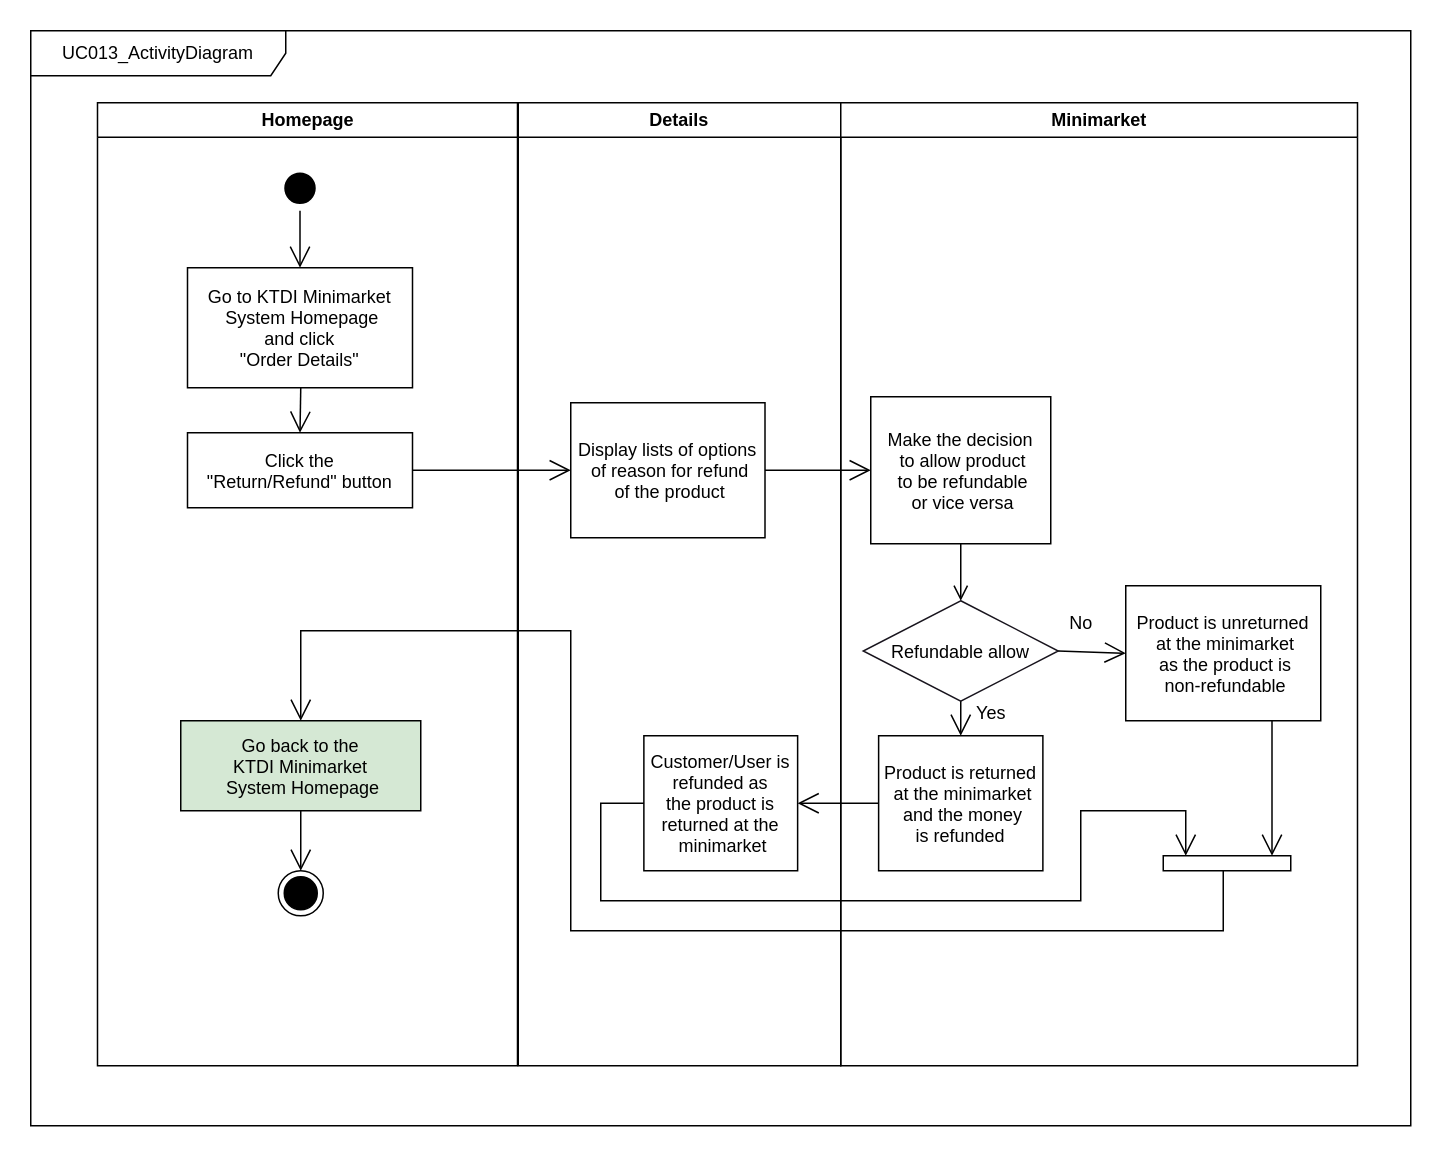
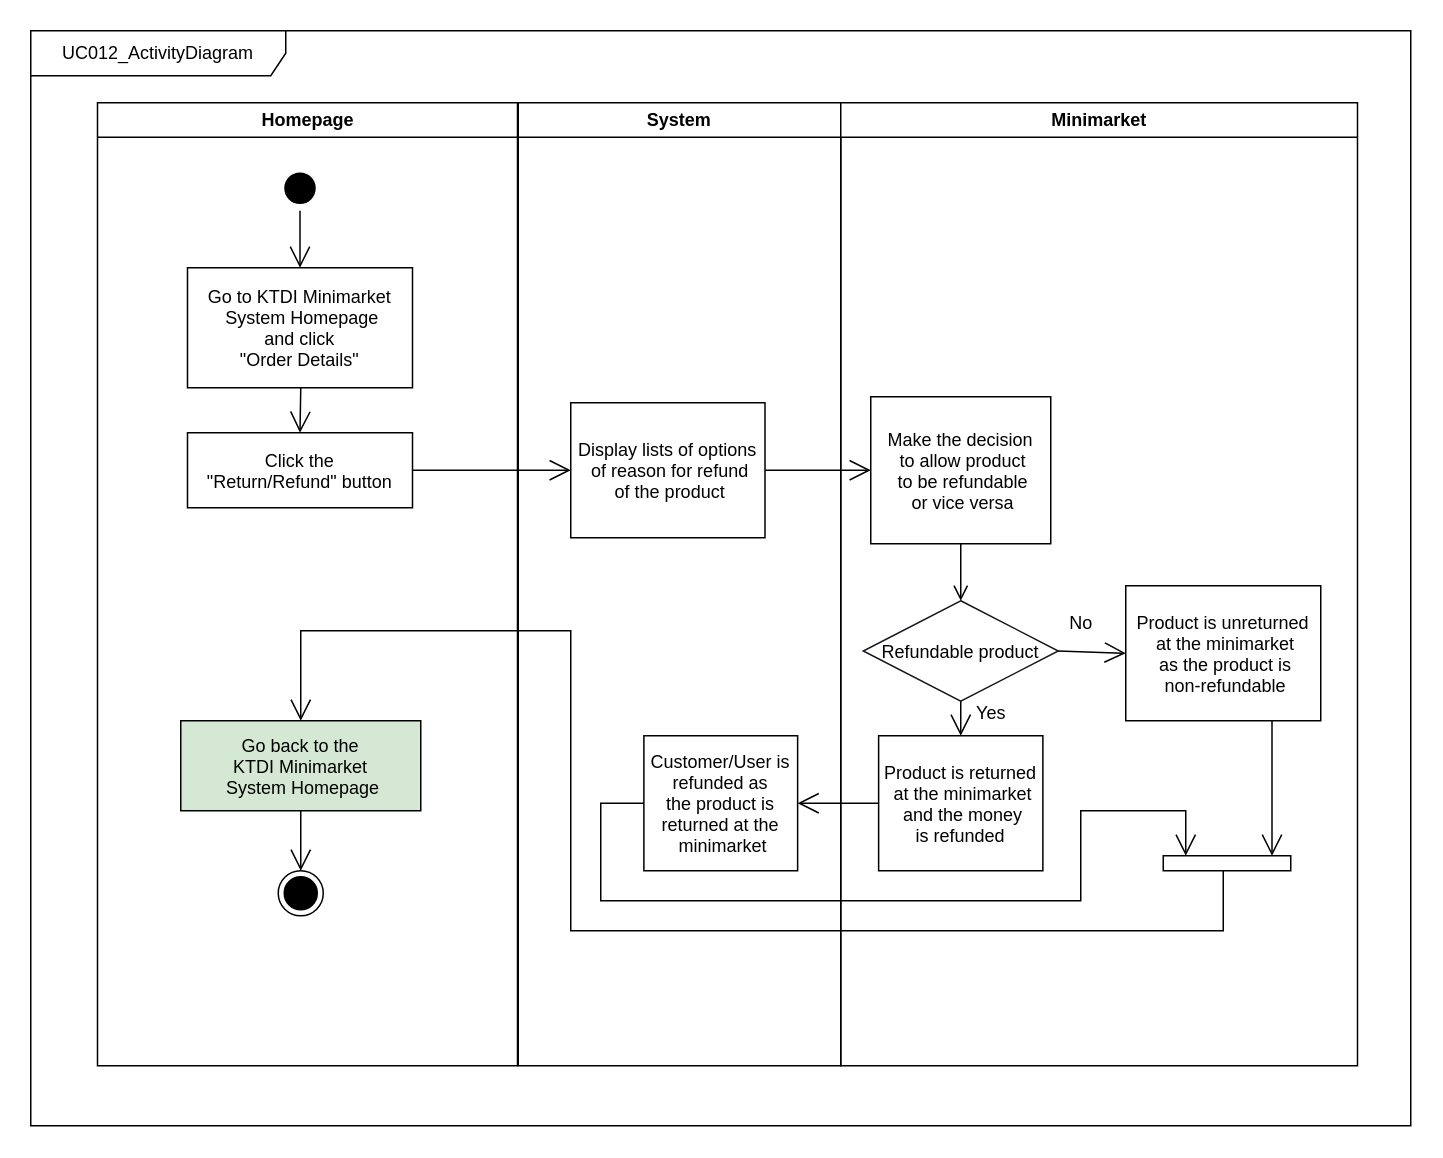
node "UC013_ActivityDiagram": label "UC013_ActivityDiagram" -> "UC012_ActivityDiagram"
node "Details": label "Details" -> "System"
node "Refundable allow": label "Refundable allow" -> "Refundable product"
